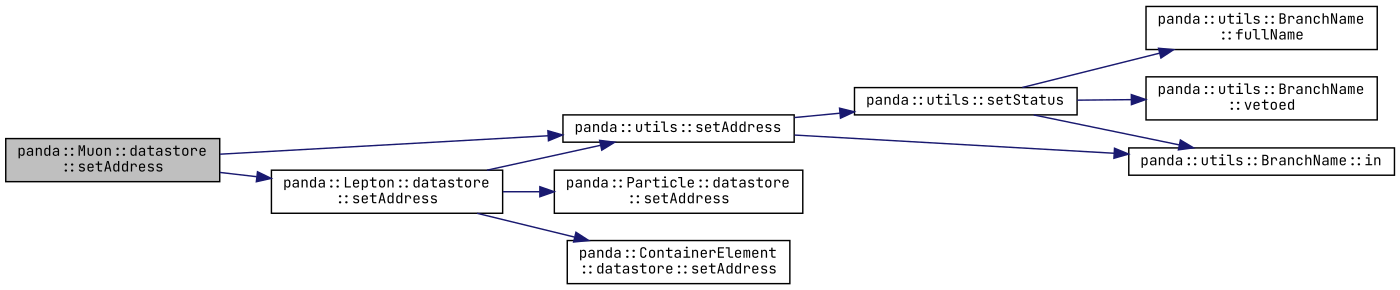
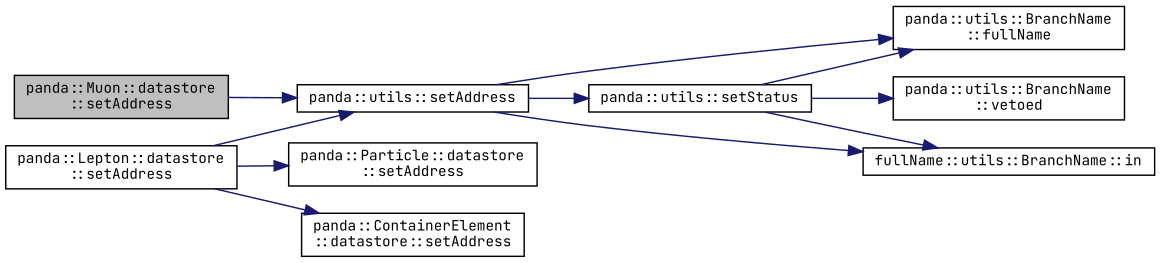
edge "panda::utils::setAddress" -> "panda::utils::BranchName ::fullName": added
node "panda::utils::BranchName::in": label "panda::utils::BranchName::in" -> "fullName::utils::BranchName::in"
edge "panda::Muon::datastore ::setAddress" -> "panda::Lepton::datastore ::setAddress": removed
